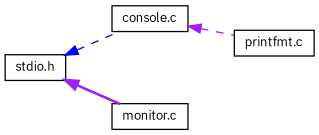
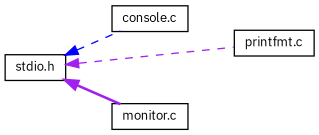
edge "printfmt.c" -> "console.c": now "printfmt.c" -> "stdio.h"
